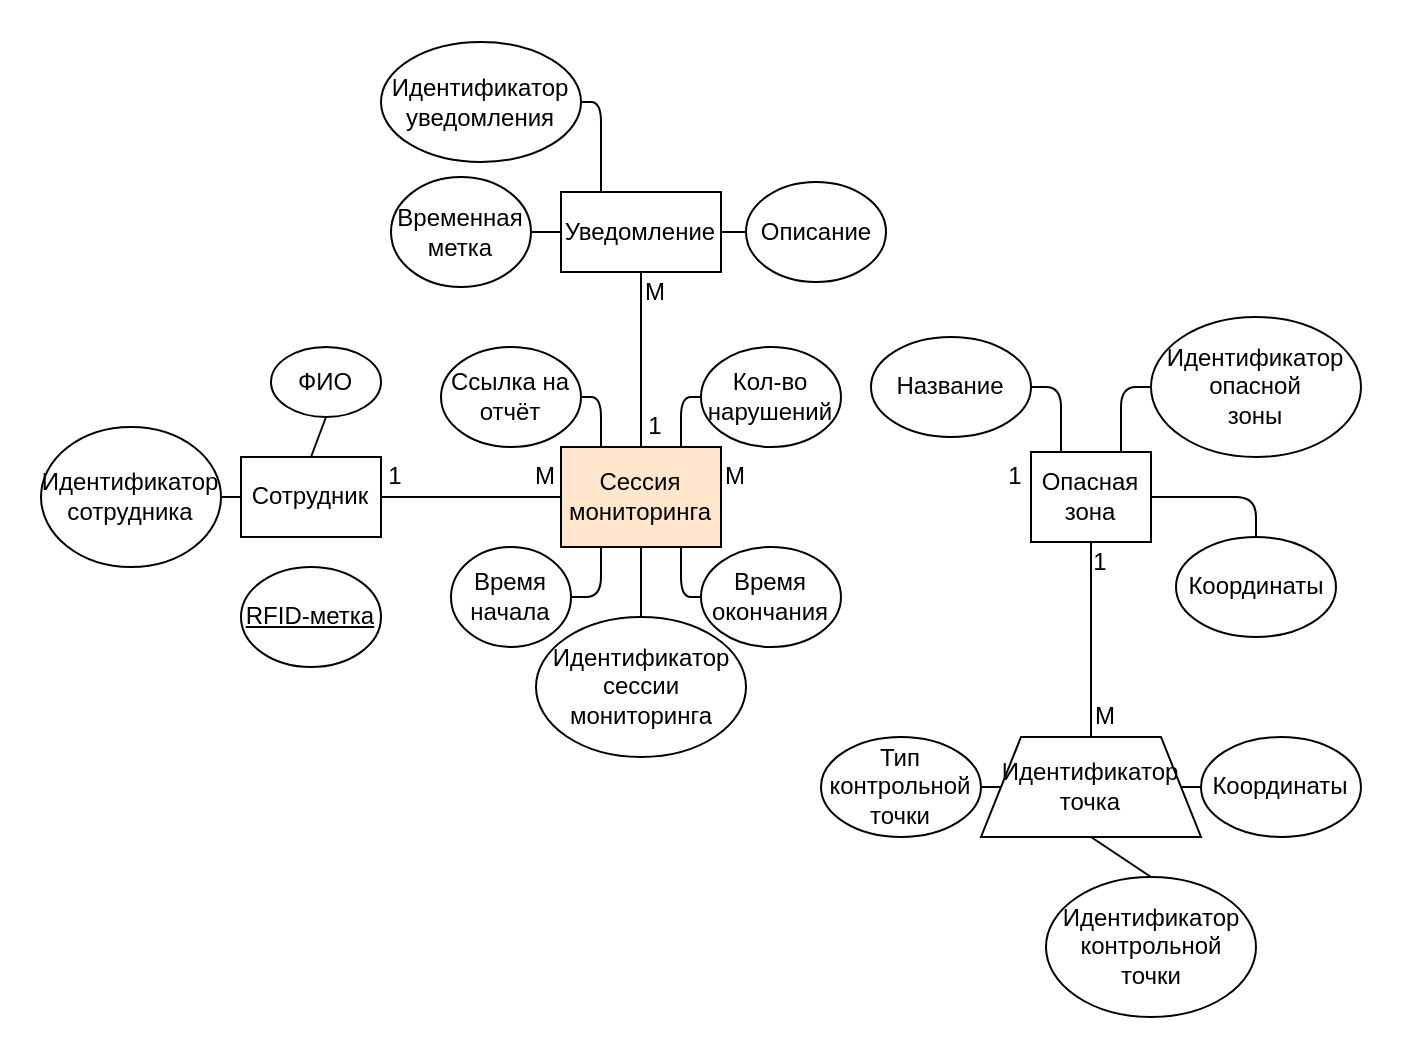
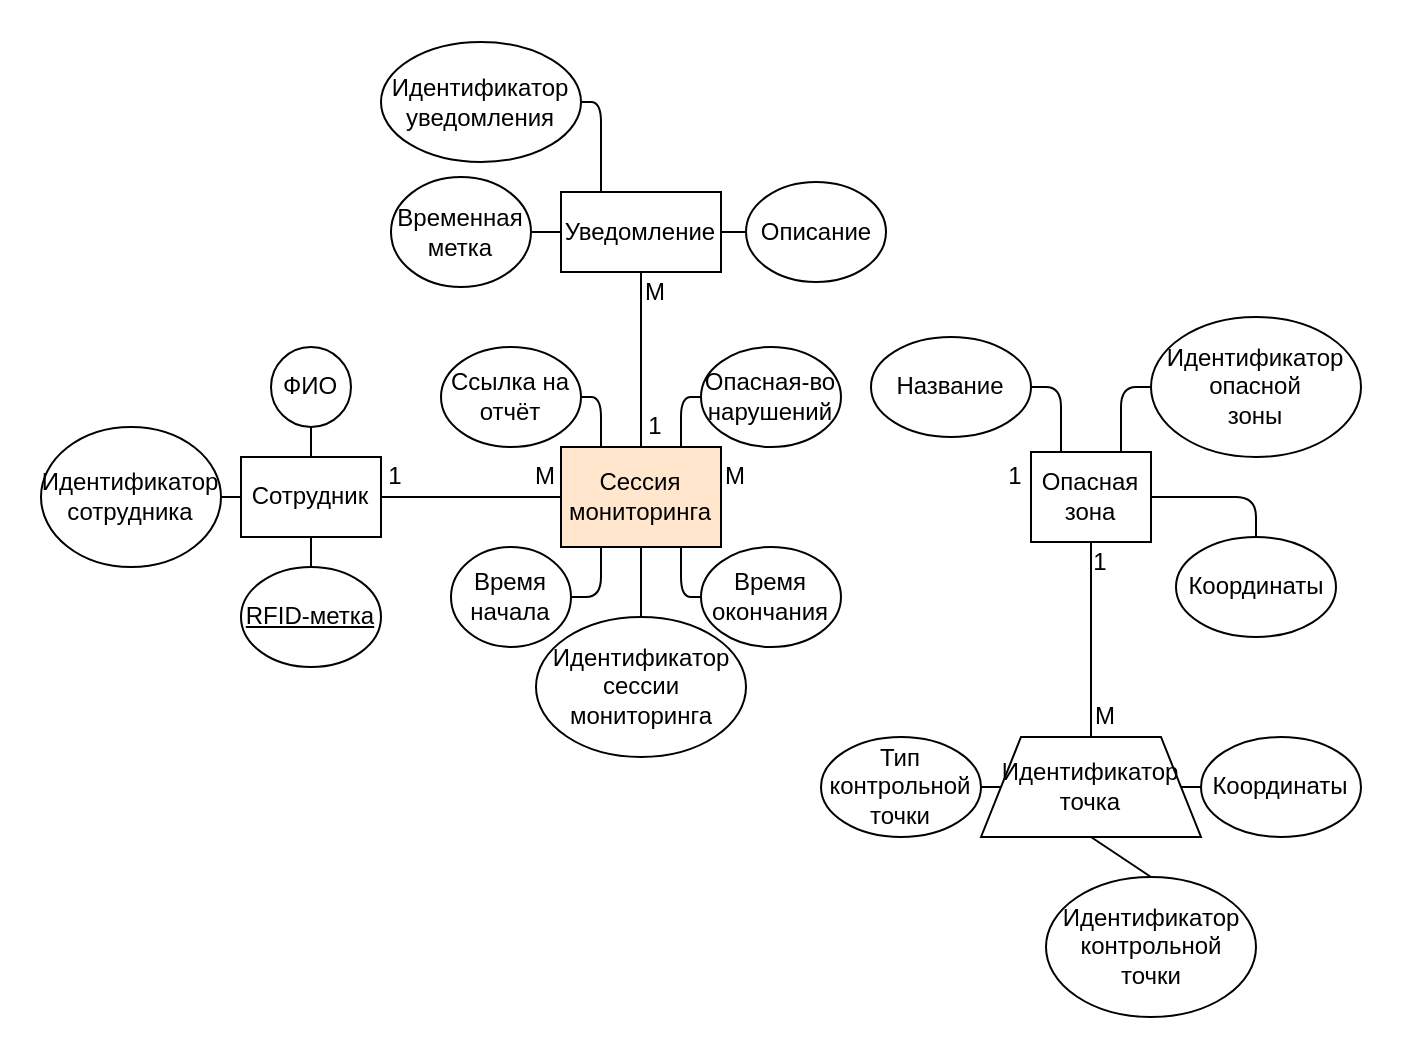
node "ФИО": size 110x70 -> 80x80
node "Кол-во нарушений": label "Кол-во нарушений" -> "Опасная-во нарушений"
edge "Сотрудник" -- "RFID-метка": added
